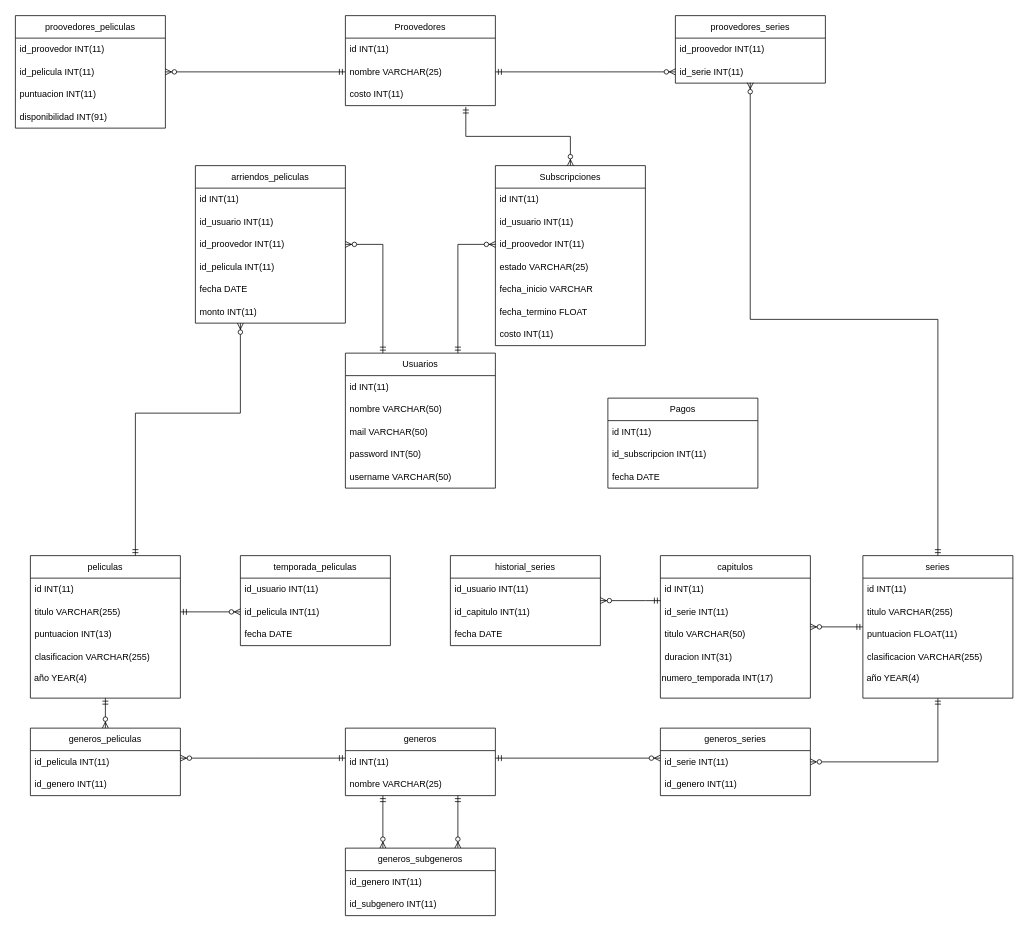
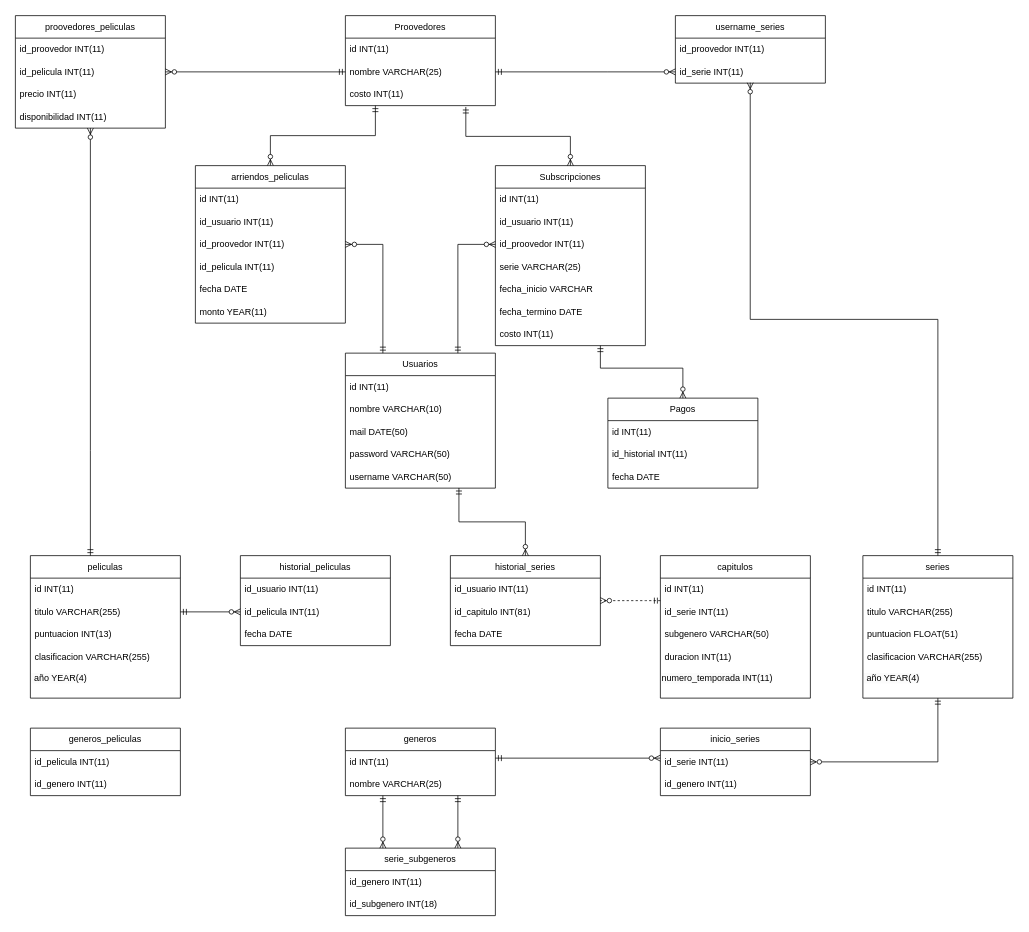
node "proovedores_series": label "proovedores_series" -> "username_series"
node "puntuacion INT(11)": label "puntuacion INT(11)" -> "precio INT(11)"
node "disponibilidad INT(91)": label "disponibilidad INT(91)" -> "disponibilidad INT(11)"
edge "Proovedores" -- "arriendos_peliculas": added
node "estado VARCHAR(25)": label "estado VARCHAR(25)" -> "serie VARCHAR(25)"
node "monto INT(11)": label "monto INT(11)" -> "monto YEAR(11)"
node "fecha_termino FLOAT": label "fecha_termino FLOAT" -> "fecha_termino DATE"
edge "proovedores_peliculas" -- "peliculas": added
edge "Subscripciones" -- "Pagos": added
node "nombre VARCHAR(50)": label "nombre VARCHAR(50)" -> "nombre VARCHAR(10)"
edge "arriendos_peliculas" -- "peliculas": removed
node "mail VARCHAR(50)": label "mail VARCHAR(50)" -> "mail DATE(50)"
node "password INT(50)": label "password INT(50)" -> "password VARCHAR(50)"
node "id_subscripcion INT(11)": label "id_subscripcion INT(11)" -> "id_historial INT(11)"
edge "username VARCHAR(50)" -- "historial_series": added
node "temporada_peliculas": label "temporada_peliculas" -> "historial_peliculas"
edge "historial_series" -- "capitulos": style solid -> dashed
node "id_capitulo INT(11)": label "id_capitulo INT(11)" -> "id_capitulo INT(81)"
edge "capitulos" -- "series": removed
node "titulo VARCHAR(50)": label "titulo VARCHAR(50)" -> "subgenero VARCHAR(50)"
node "puntuacion FLOAT(11)": label "puntuacion FLOAT(11)" -> "puntuacion FLOAT(51)"
node "duracion INT(31)": label "duracion INT(31)" -> "duracion INT(11)"
node "numero_temporada INT(17)": label "numero_temporada INT(17)" -> "numero_temporada INT(11)"
edge "peliculas" -- "generos_peliculas": removed
node "generos_series": label "generos_series" -> "inicio_series"
edge "generos_peliculas" -- "generos": removed
node "generos_subgeneros": label "generos_subgeneros" -> "serie_subgeneros"
node "id_subgenero INT(11)": label "id_subgenero INT(11)" -> "id_subgenero INT(18)"
